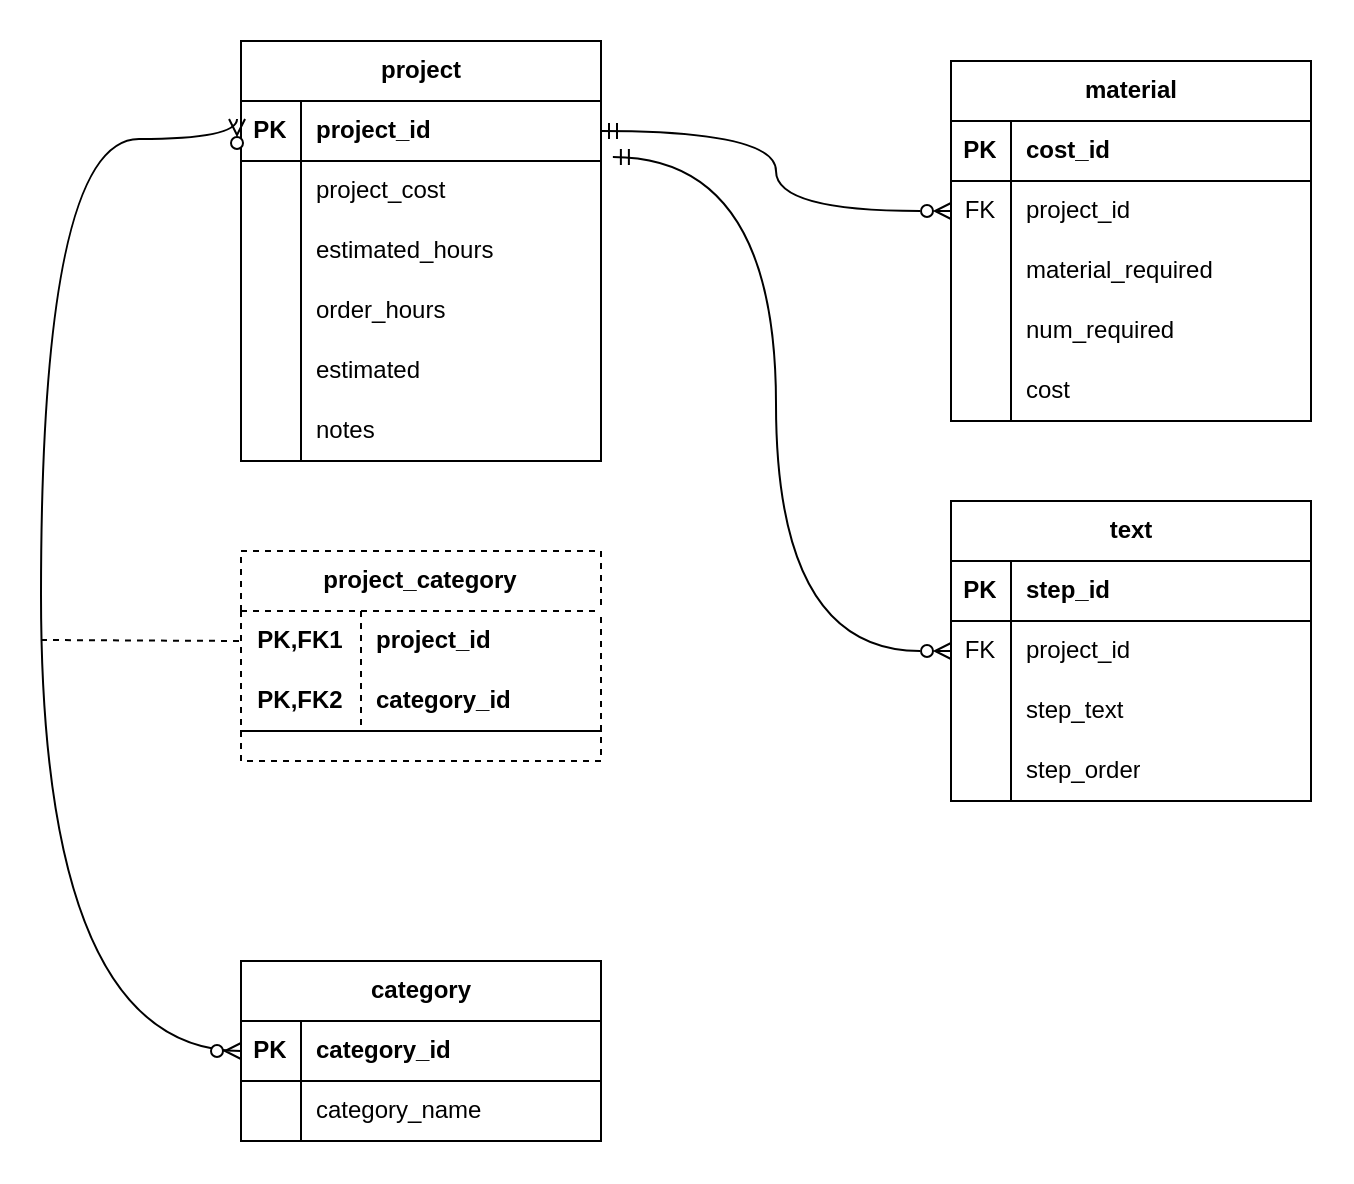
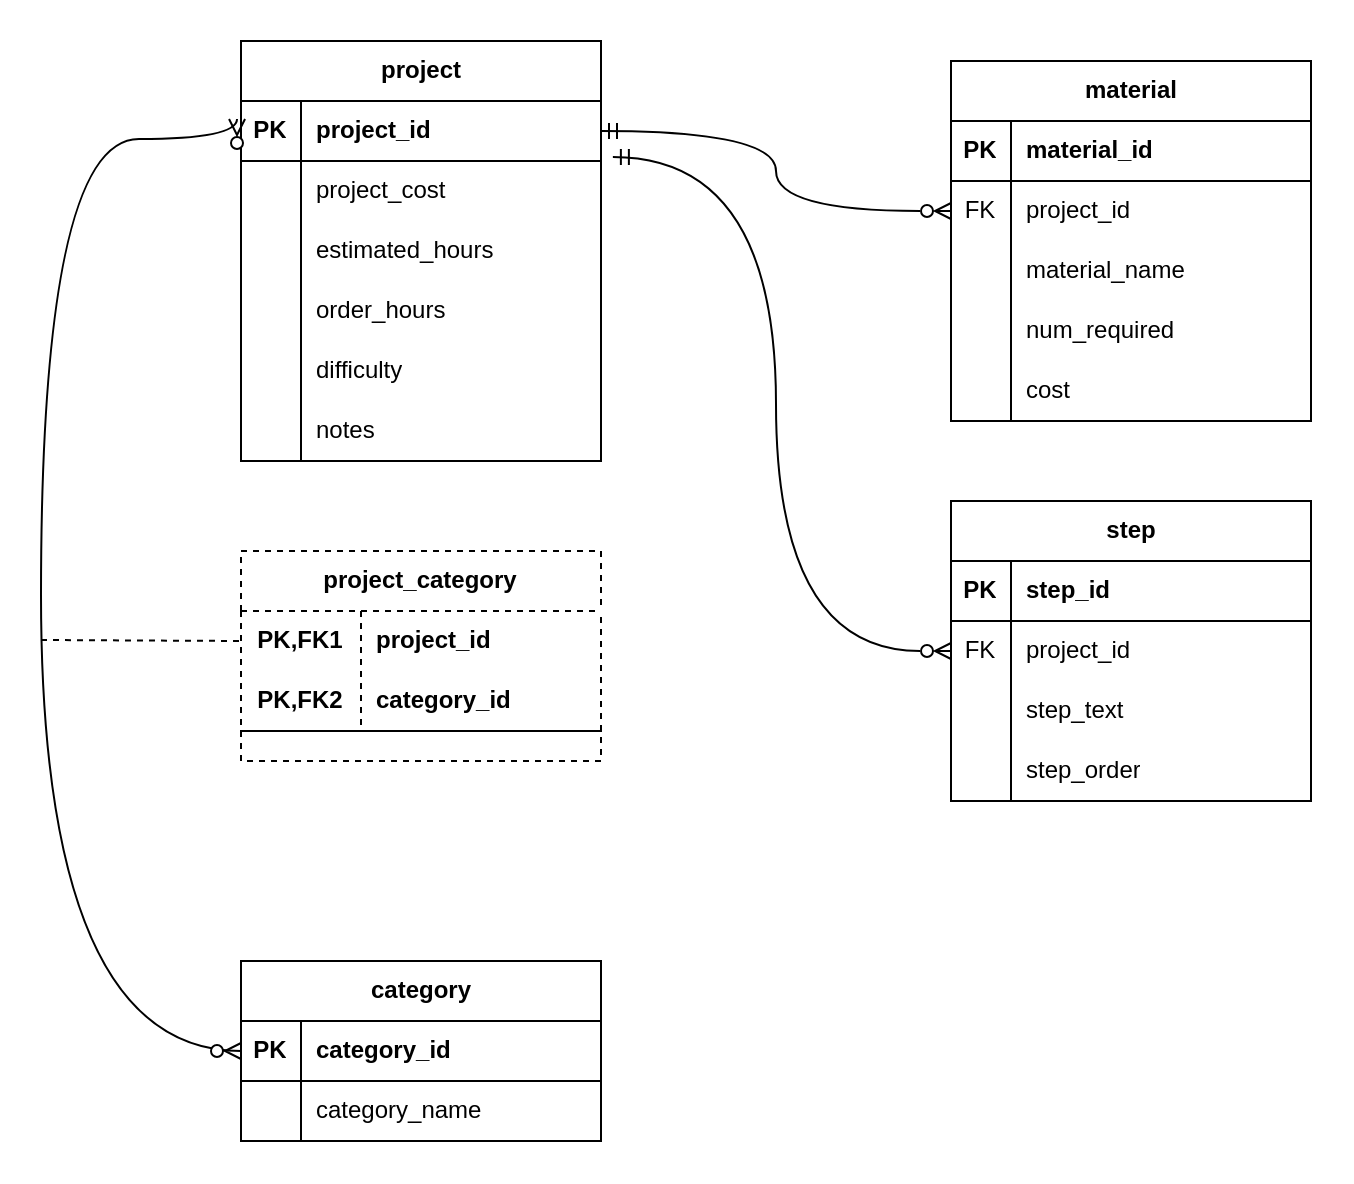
node "cost_id": label "cost_id" -> "material_id"
node "material_required": label "material_required" -> "material_name"
node "estimated": label "estimated" -> "difficulty"
node "text": label "text" -> "step"
